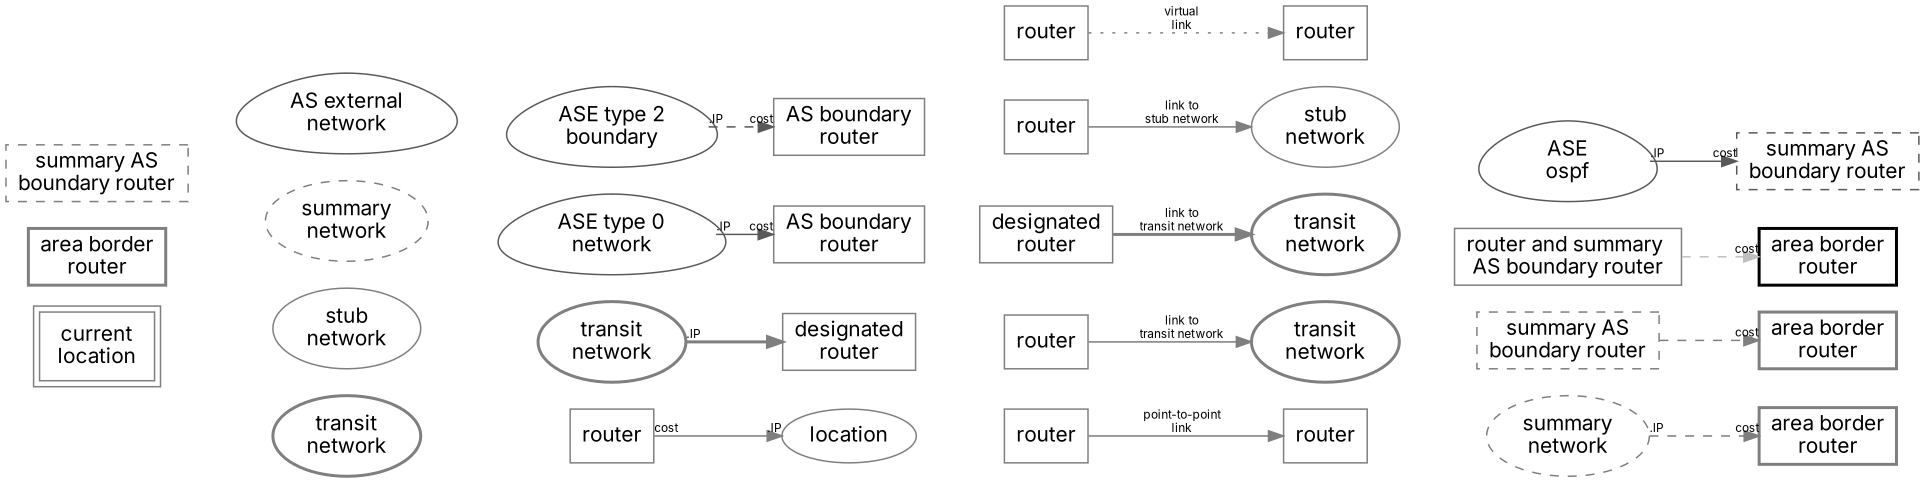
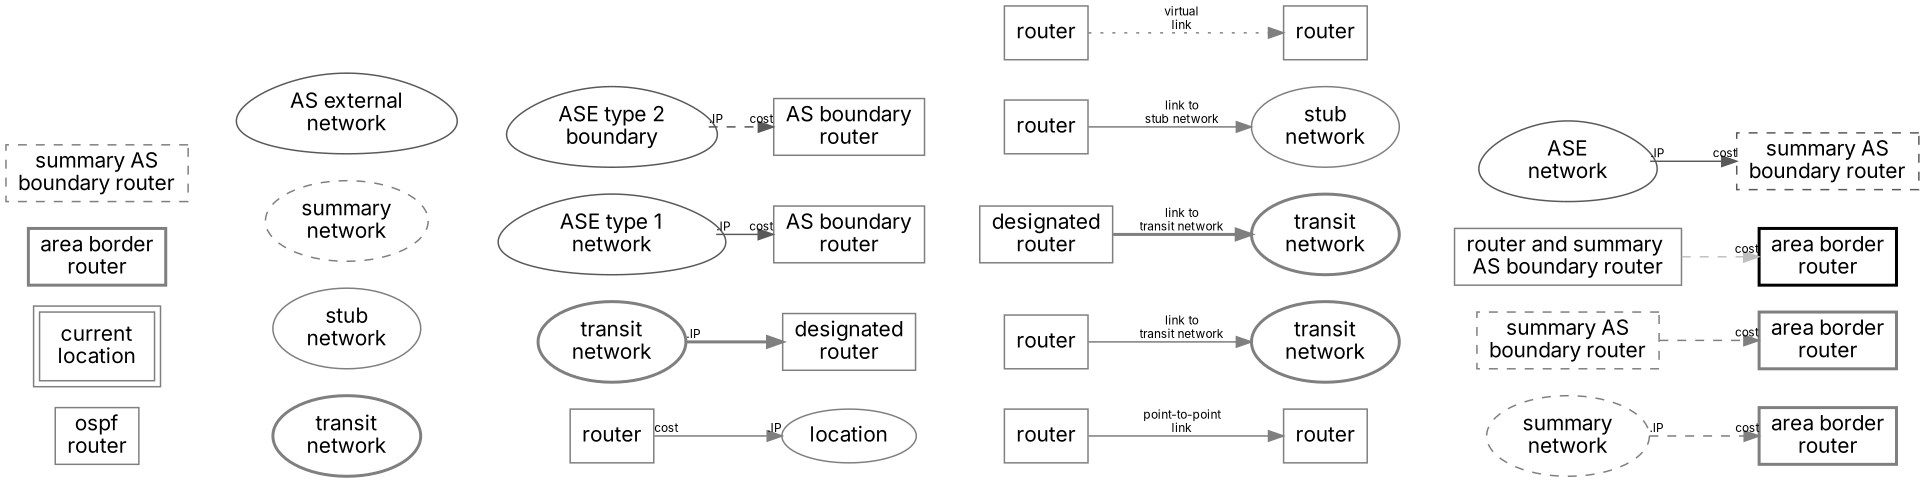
node "ASE ospf": label "ASE ospf" -> "ASE network"
node "ASE type 0 network": label "ASE type 0 network" -> "ASE type 1 network"
node "ospf router": added
